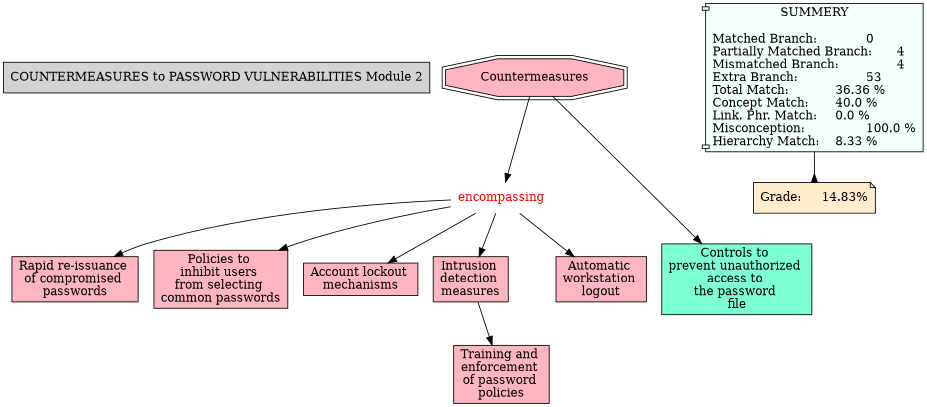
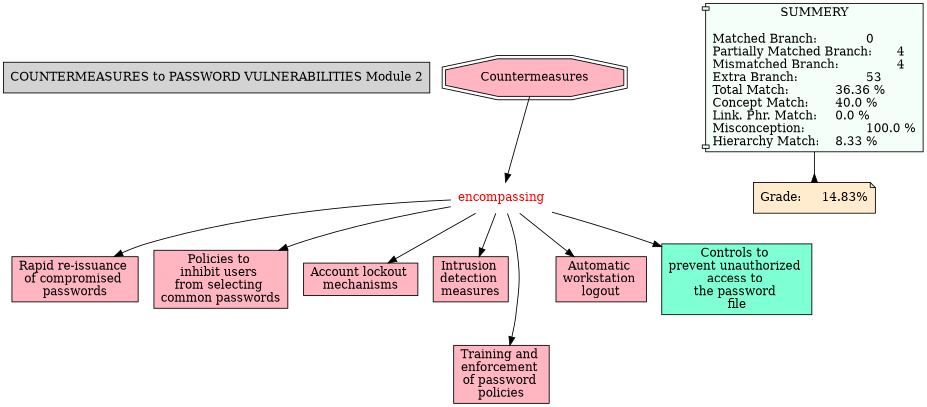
edge "Countermeasures" -> "Controls to prevent unauthorized access to the password file": now "encompassing" -> "Controls to prevent unauthorized access to the password file"
edge "Intrusion detection measures" -> "Training and enforcement of password policies": now "encompassing" -> "Training and enforcement of password policies"
